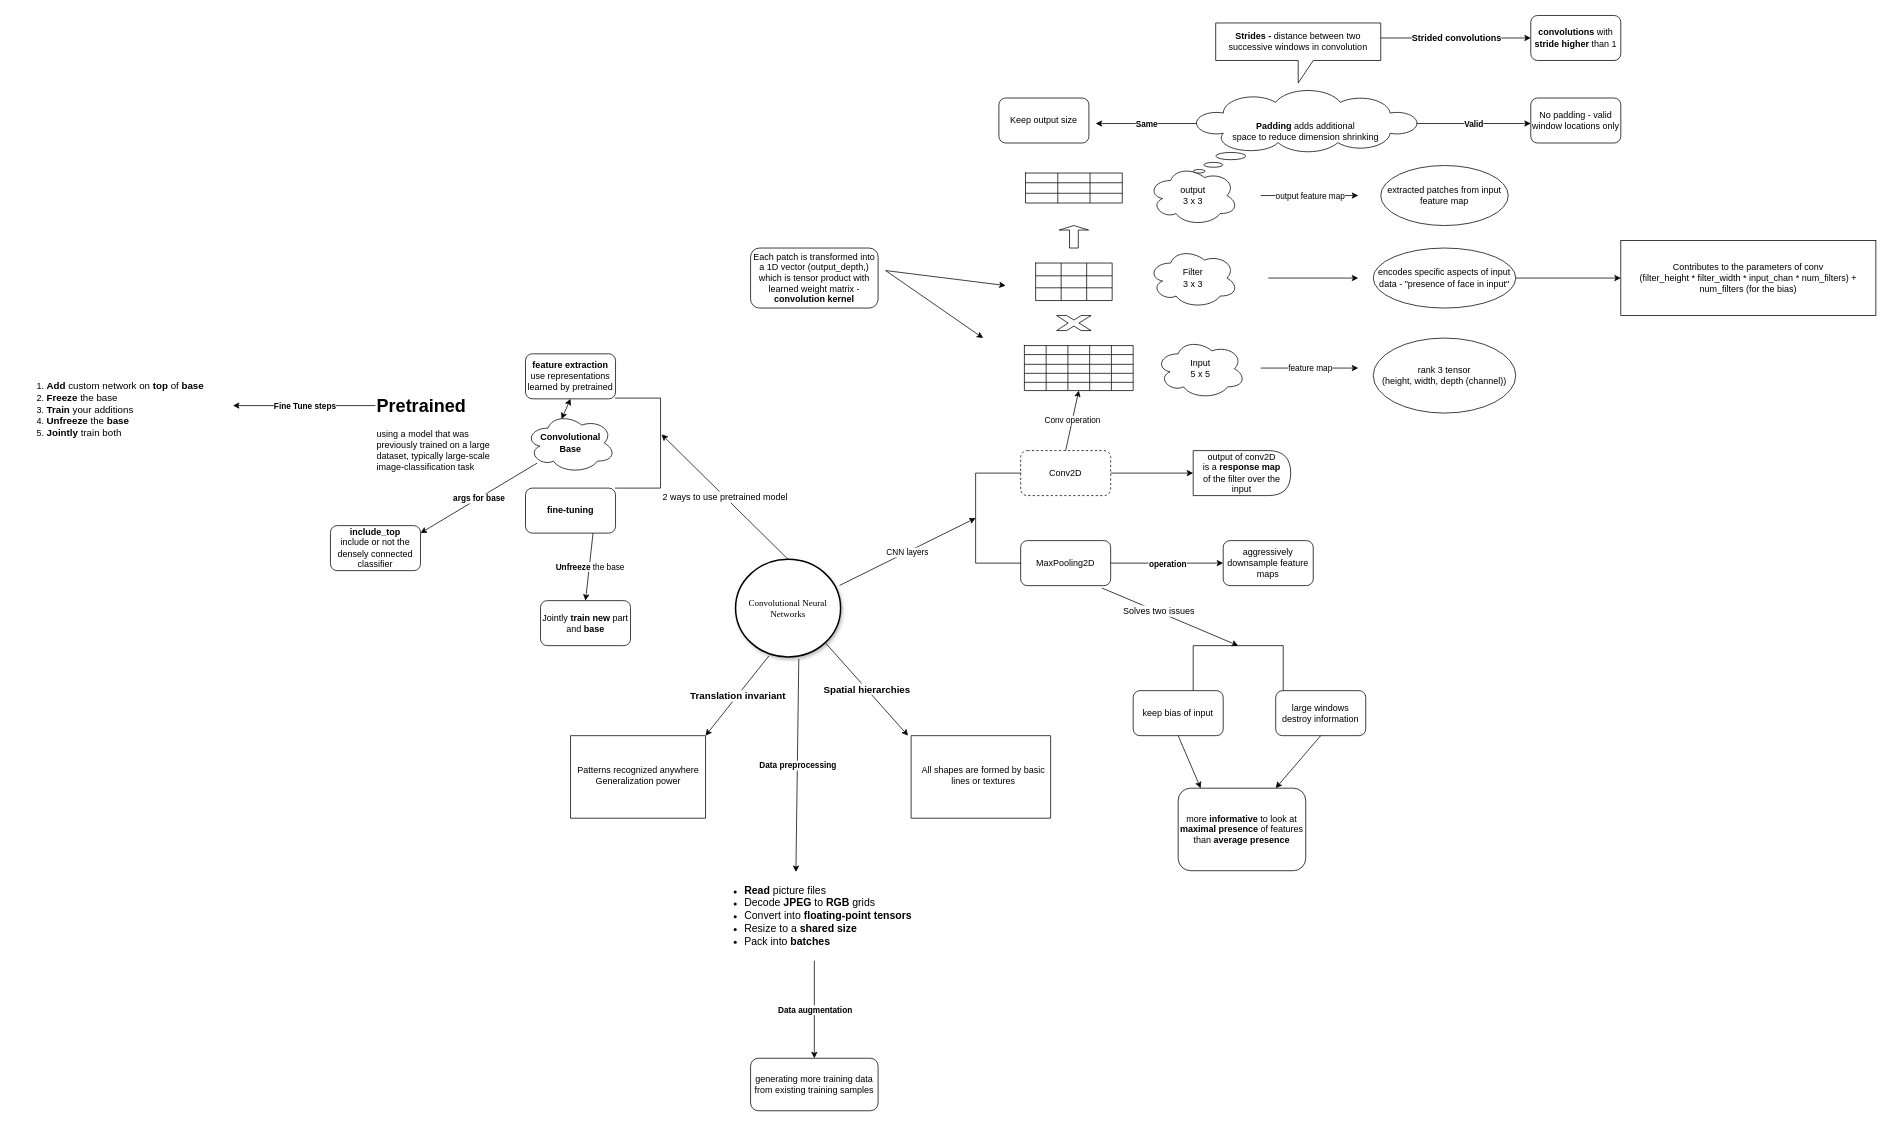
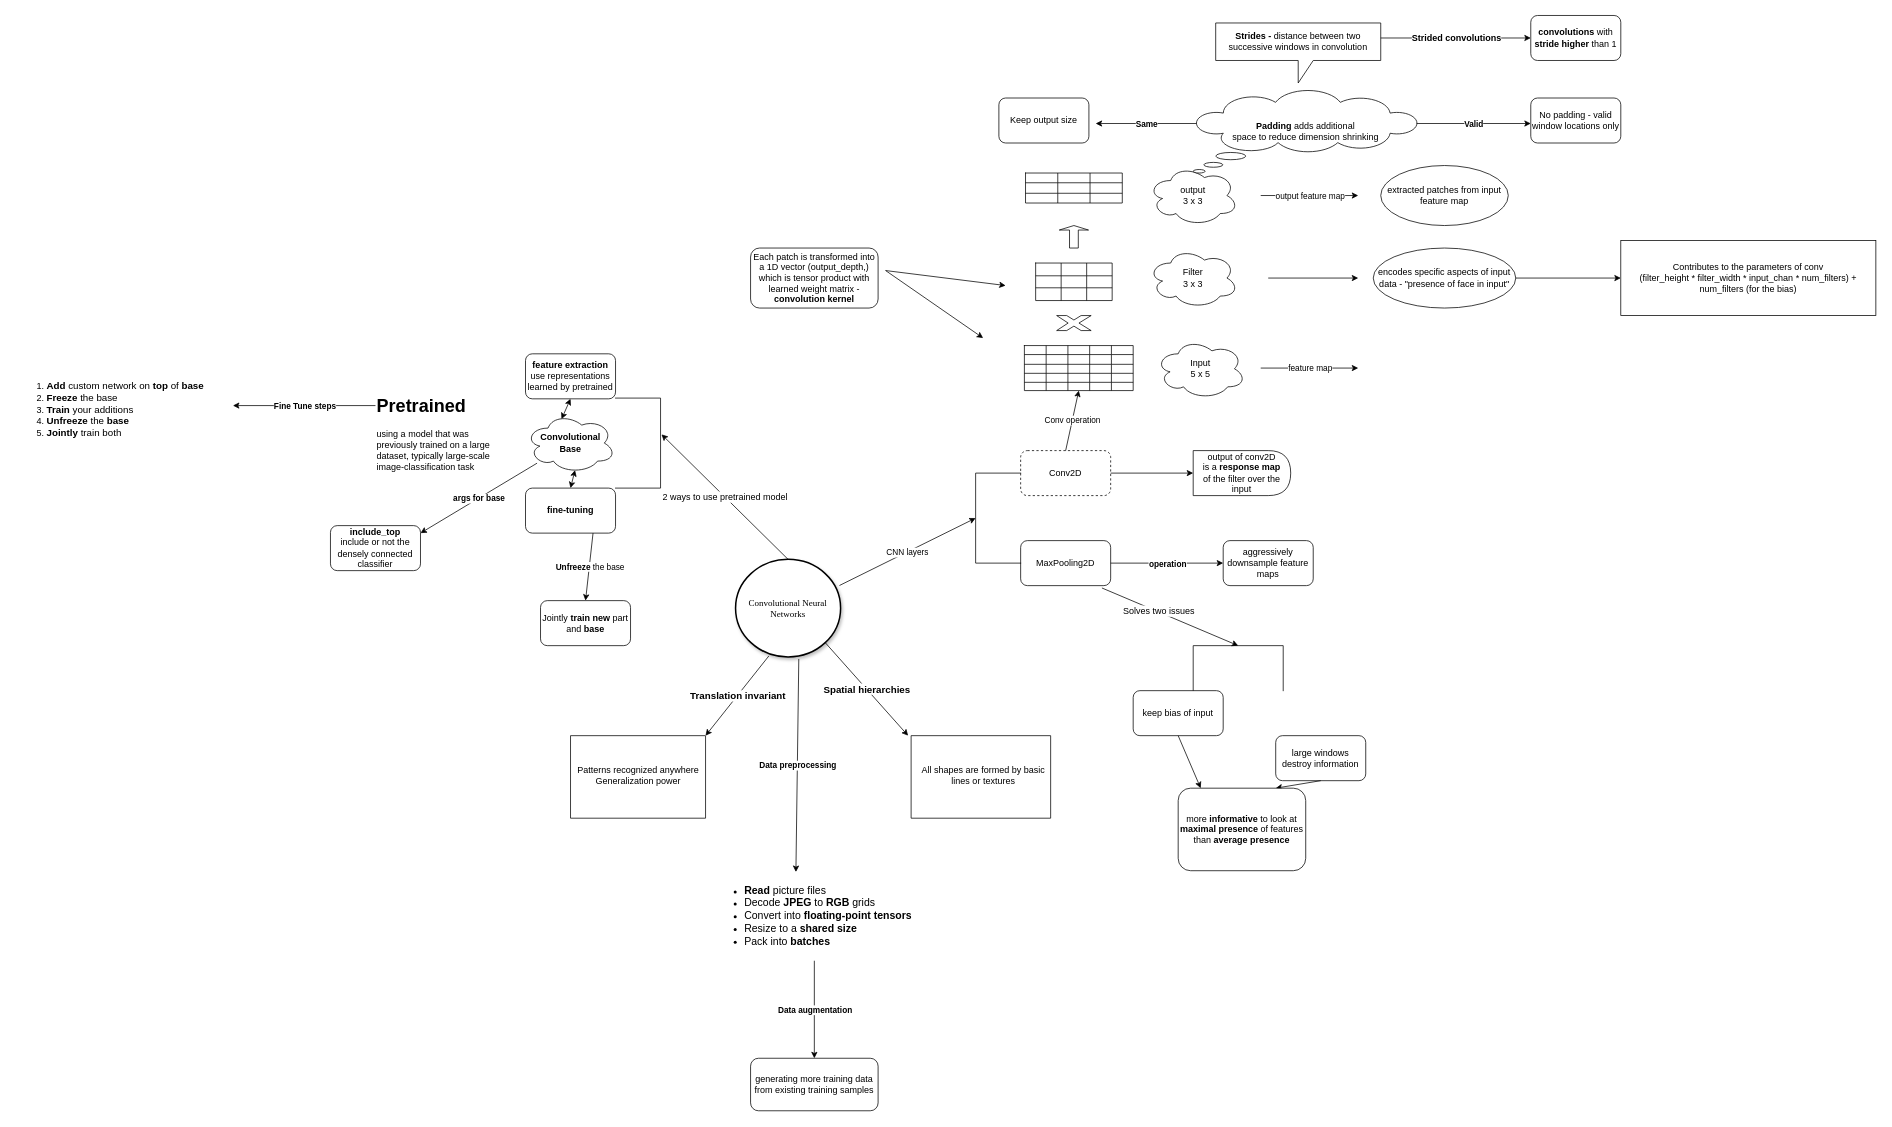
node "rank 3 tensor (height, width, depth (channel))": removed
edge "Convolutional Base" -- "fine-tuning": added
node "large windows destroy information": moved (1320, 713) -> (1320, 758)
